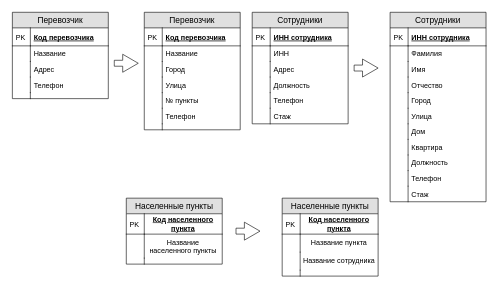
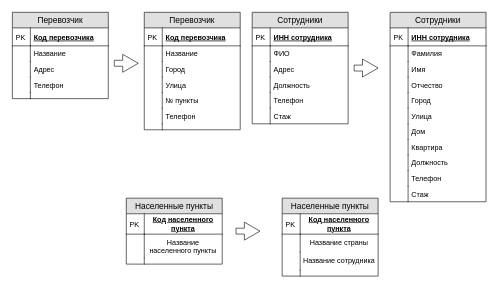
node "ИНН": label "ИНН" -> "ФИО"
node "Название пункта": label "Название пункта" -> "Название страны"
